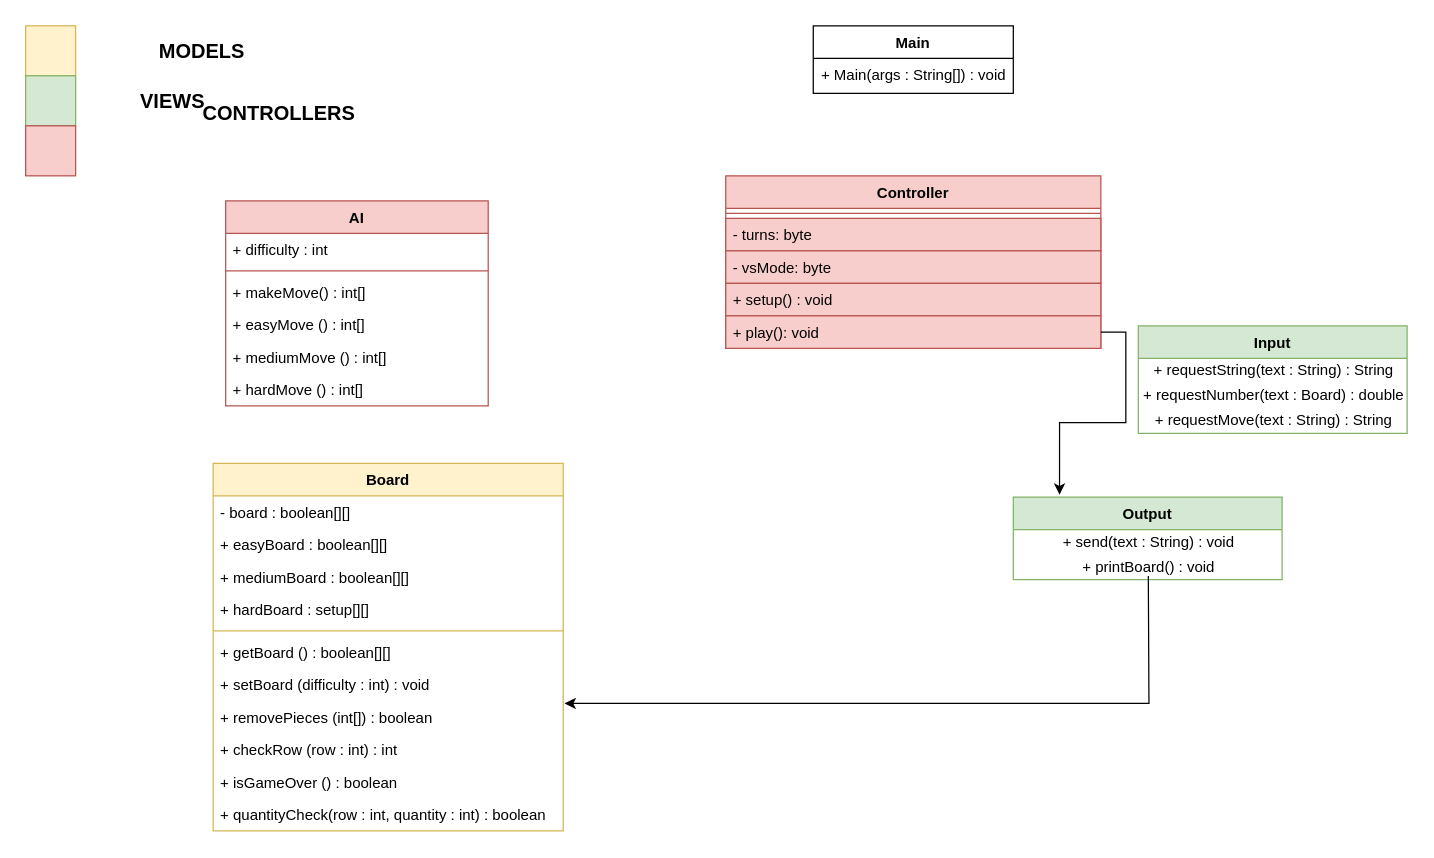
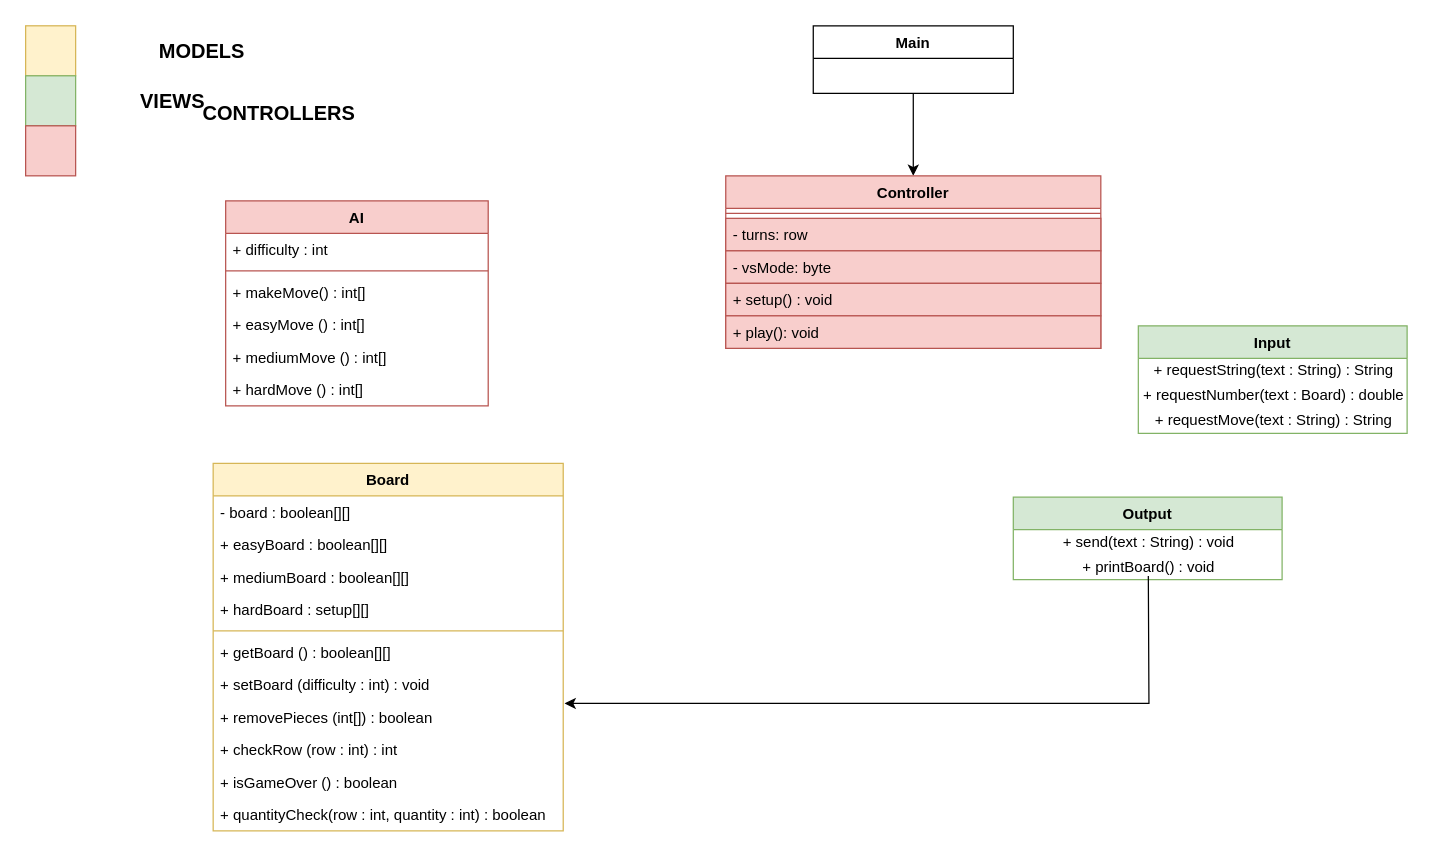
node "+ Main(args : String[]) : void": removed
edge "Main" -> "Controller": added
node "- turns: byte": label "- turns: byte" -> "- turns: row"
edge "+ play(): void" -> "Output": removed
